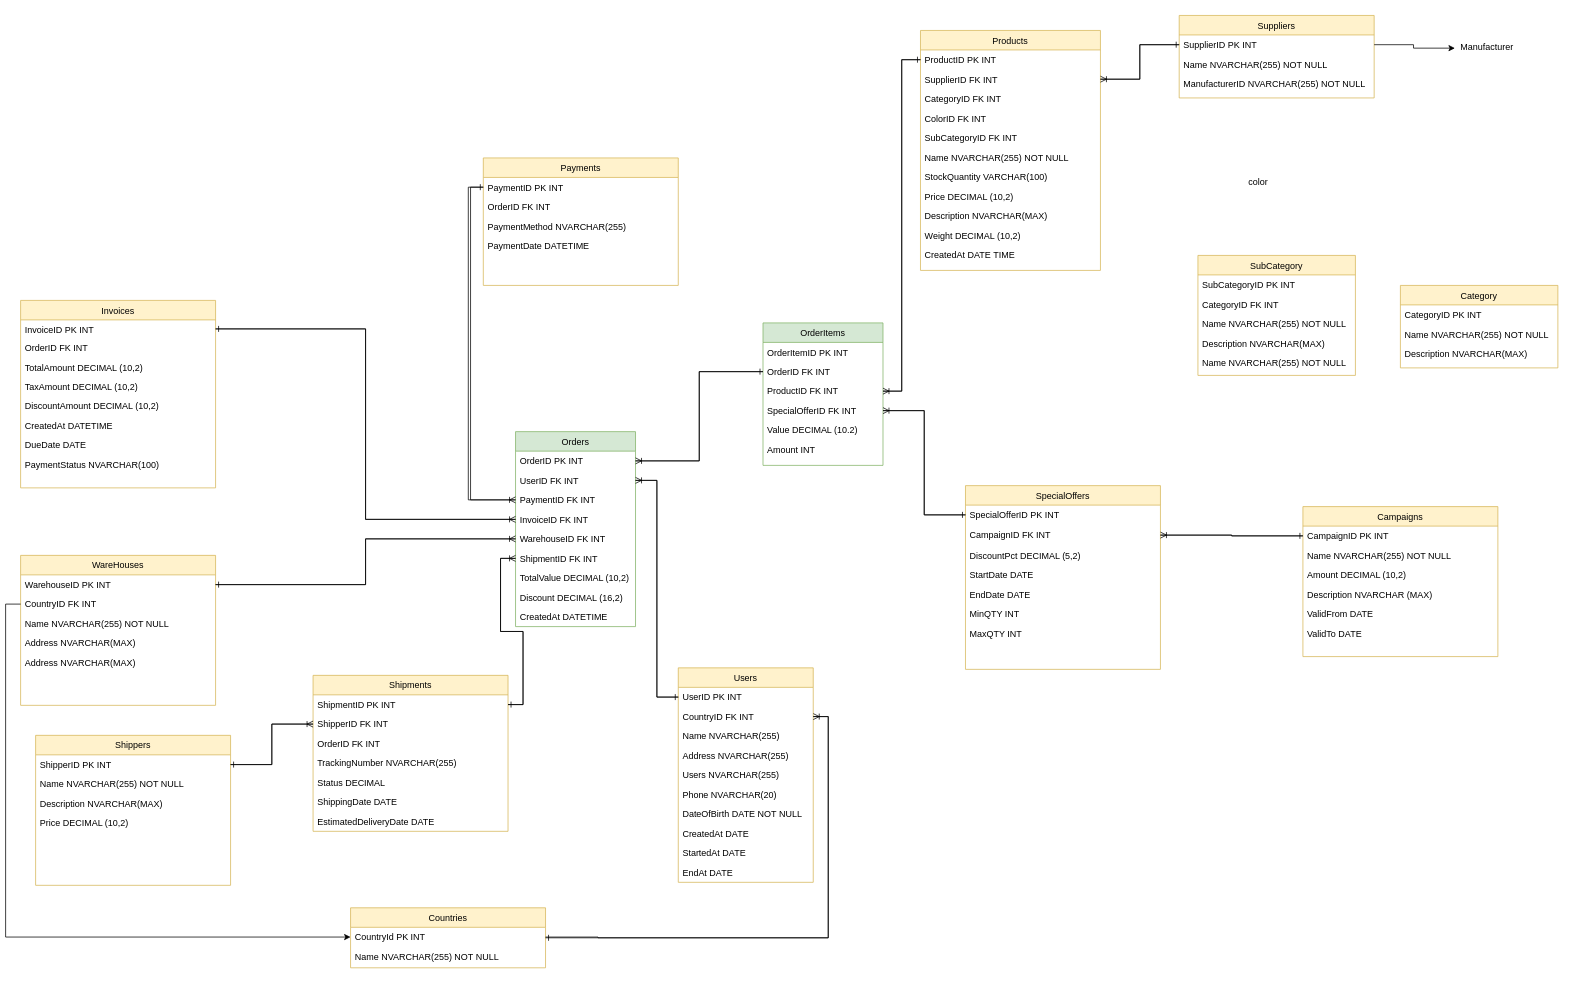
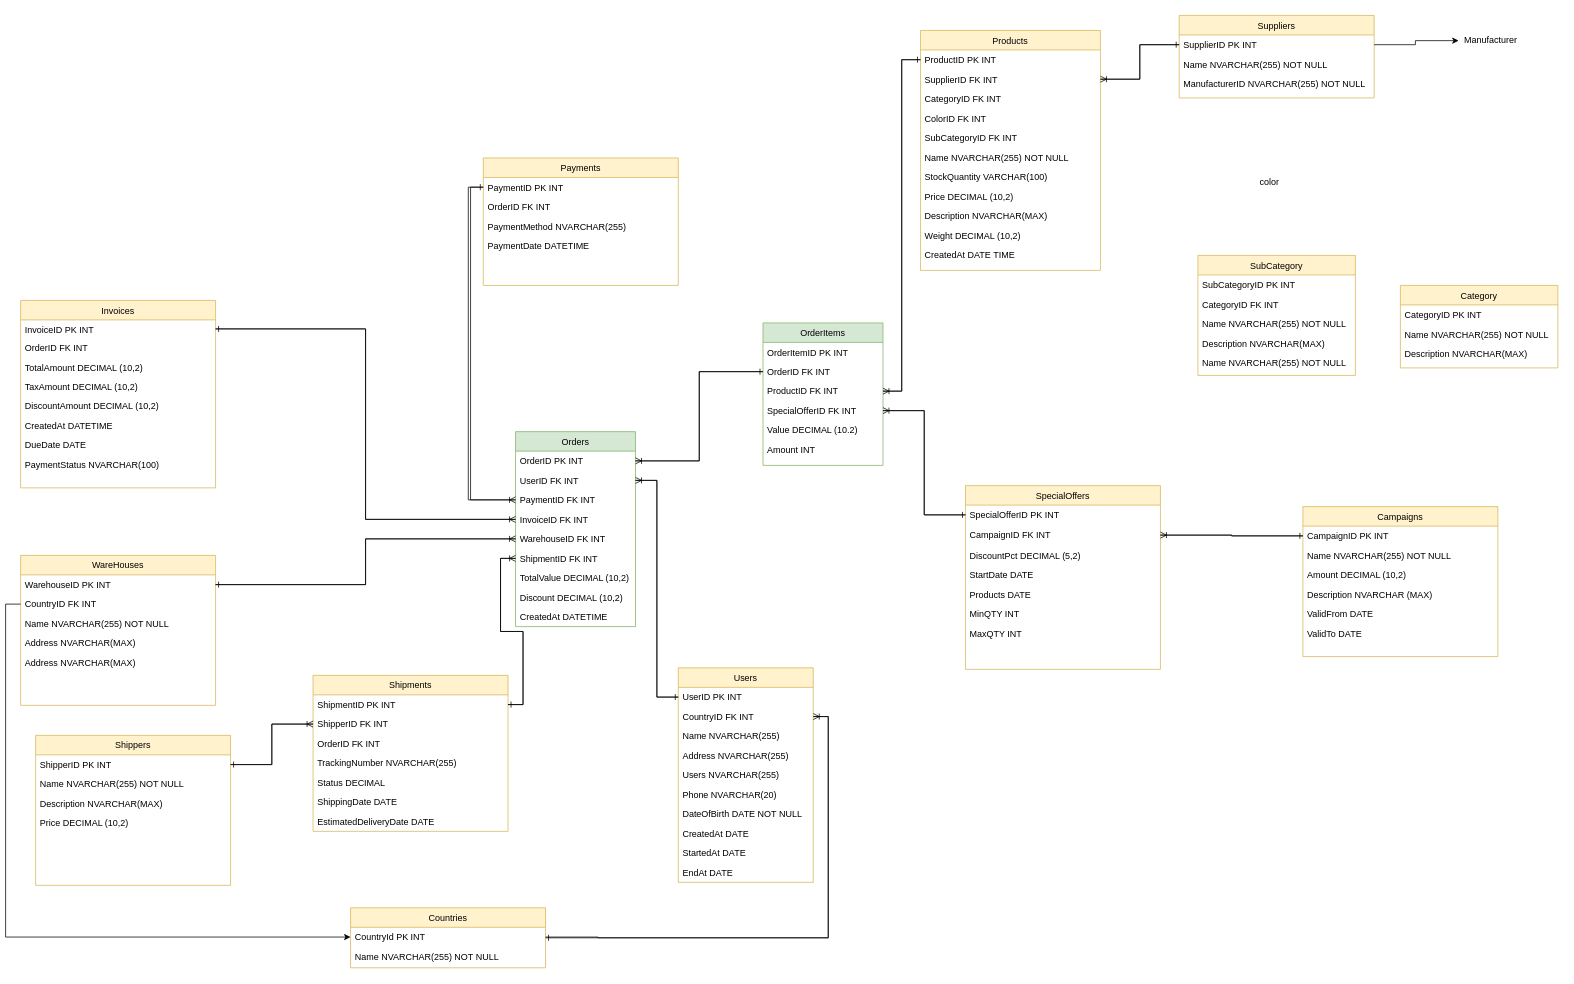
node "Manufacturer": moved (1487, 48) -> (1491, 40)
node "color": moved (1258, 183) -> (1269, 183)
node "EndDate DATE": label "EndDate DATE" -> "Products DATE"
node "Discount DECIMAL (16,2)": label "Discount DECIMAL (16,2)" -> "Discount DECIMAL (10,2)"
